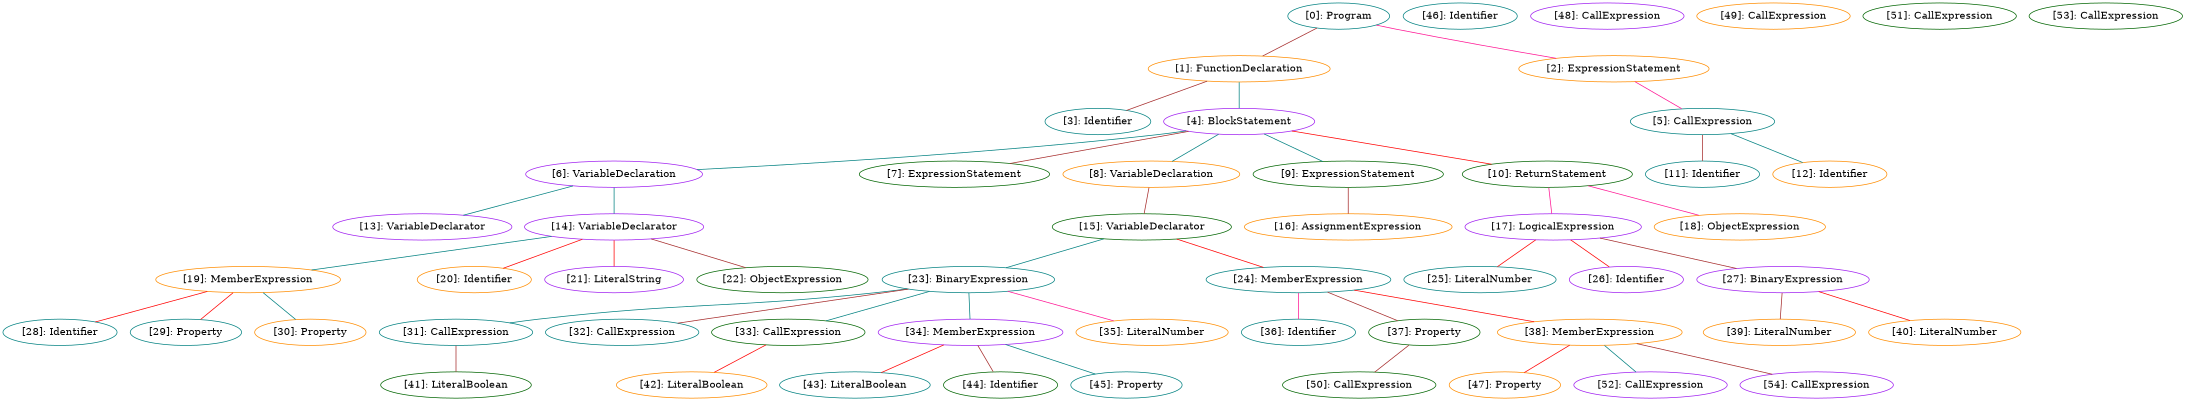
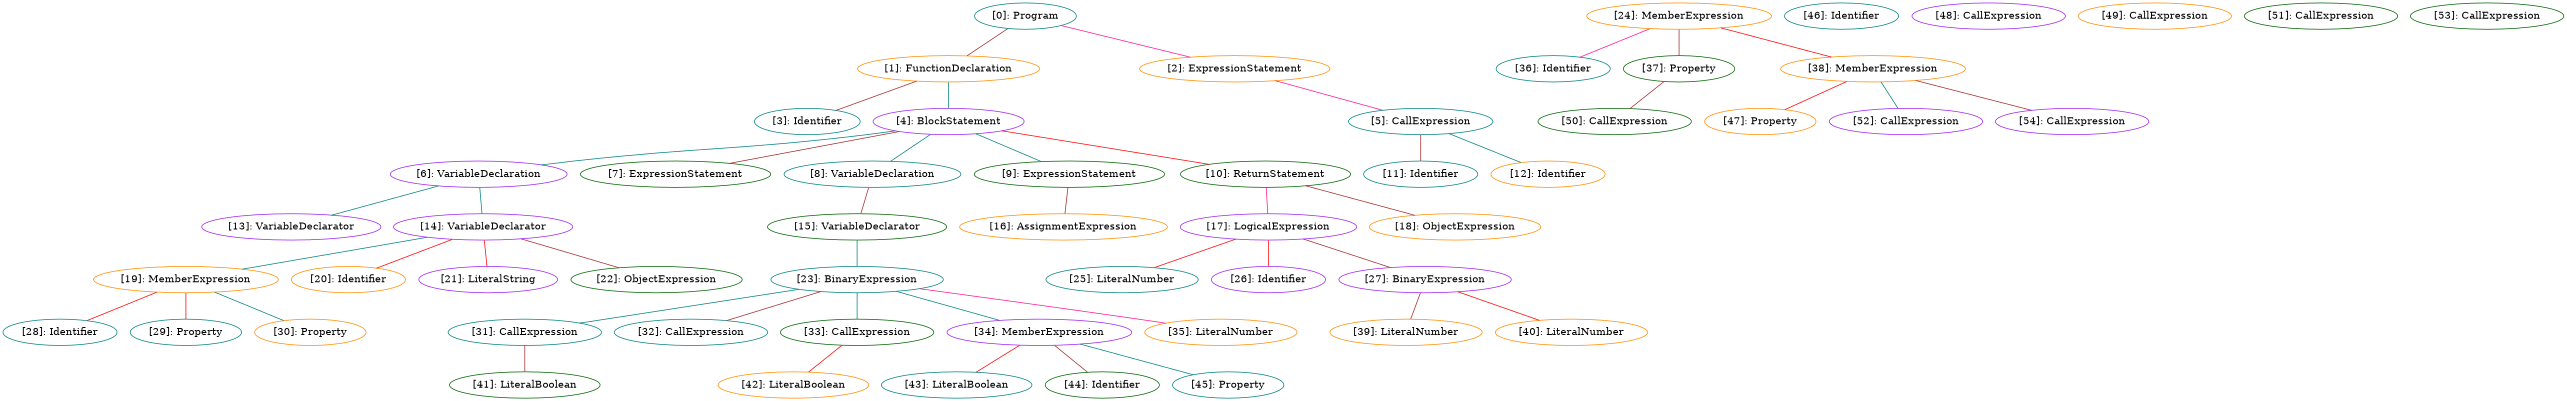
node "[8]: VariableDeclaration": color darkorange -> teal
edge "[10]: ReturnStatement" -- "[18]: ObjectExpression": color deeppink -> brown
edge "[15]: VariableDeclarator" -- "[24]: MemberExpression": removed
node "[24]: MemberExpression": color teal -> darkorange
